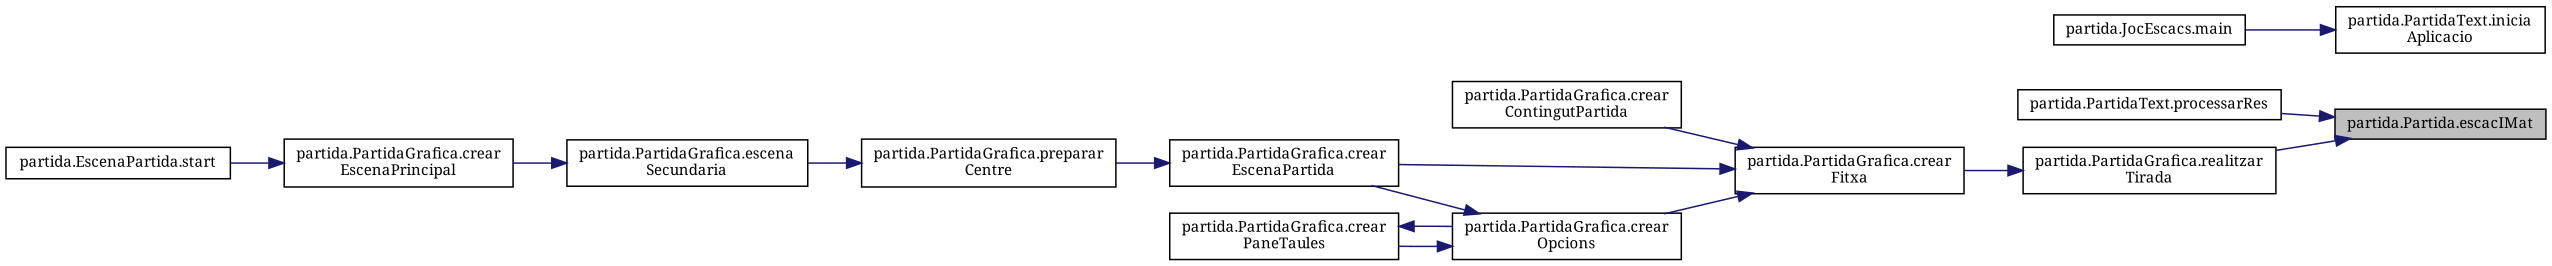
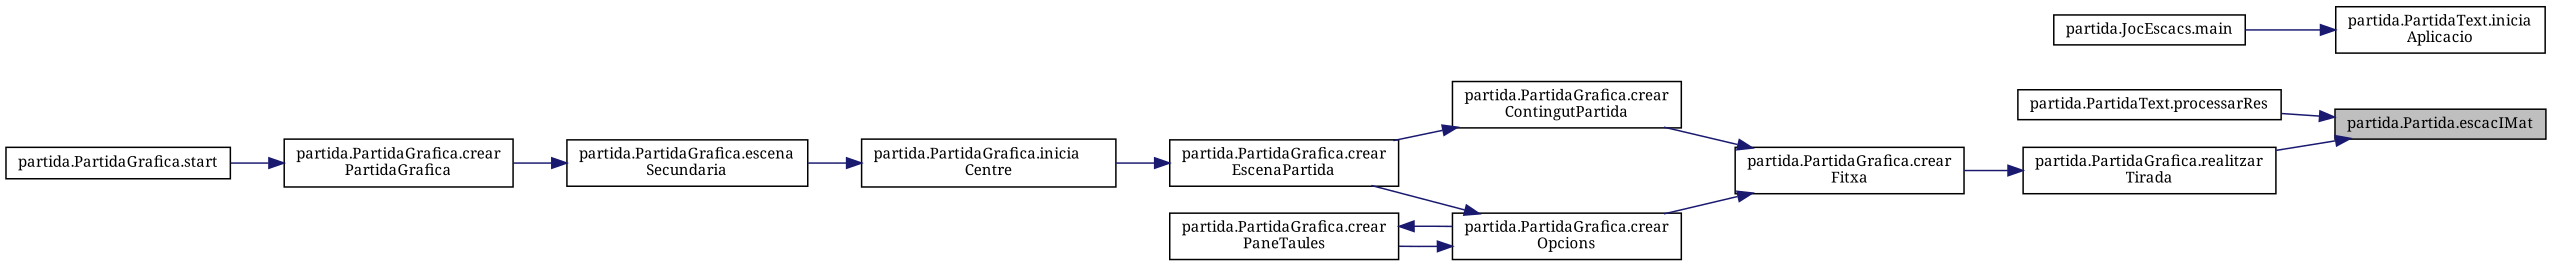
node "partida.EscenaPartida.start": label "partida.EscenaPartida.start" -> "partida.PartidaGrafica.start"
node "partida.PartidaGrafica.crear EscenaPrincipal": label "partida.PartidaGrafica.crear EscenaPrincipal" -> "partida.PartidaGrafica.crear PartidaGrafica"
node "partida.PartidaGrafica.preparar Centre": label "partida.PartidaGrafica.preparar Centre" -> "partida.PartidaGrafica.inicia Centre"
edge "partida.PartidaGrafica.crear EscenaPartida" -> "partida.PartidaGrafica.crear Fitxa": now "partida.PartidaGrafica.crear EscenaPartida" -> "partida.PartidaGrafica.crear ContingutPartida"
